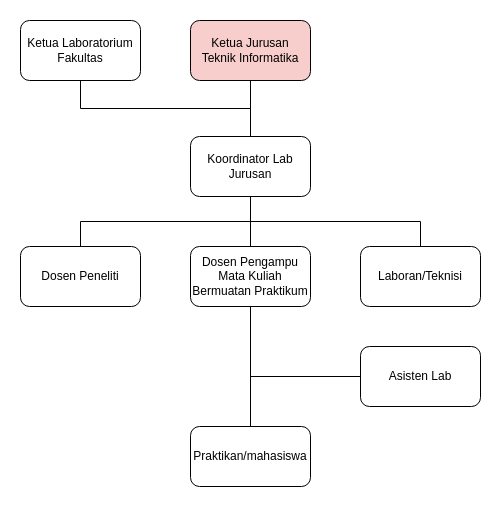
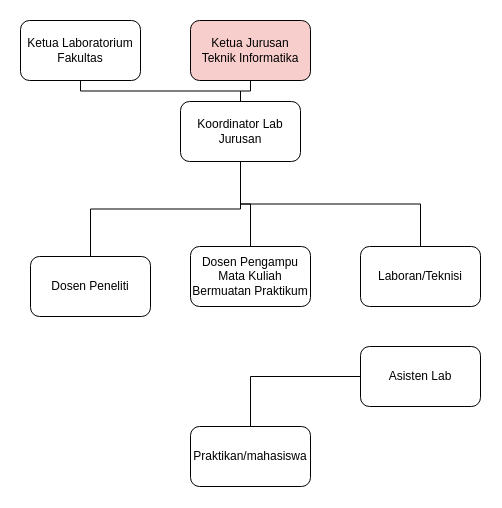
node "Koordinator Lab Jurusan": moved (251, 167) -> (241, 132)
node "Dosen Peneliti": moved (81, 277) -> (91, 287)
edge "Dosen Pengampu Mata Kuliah Bermuatan Praktikum" -- "Praktikan/mahasiswa": removed
